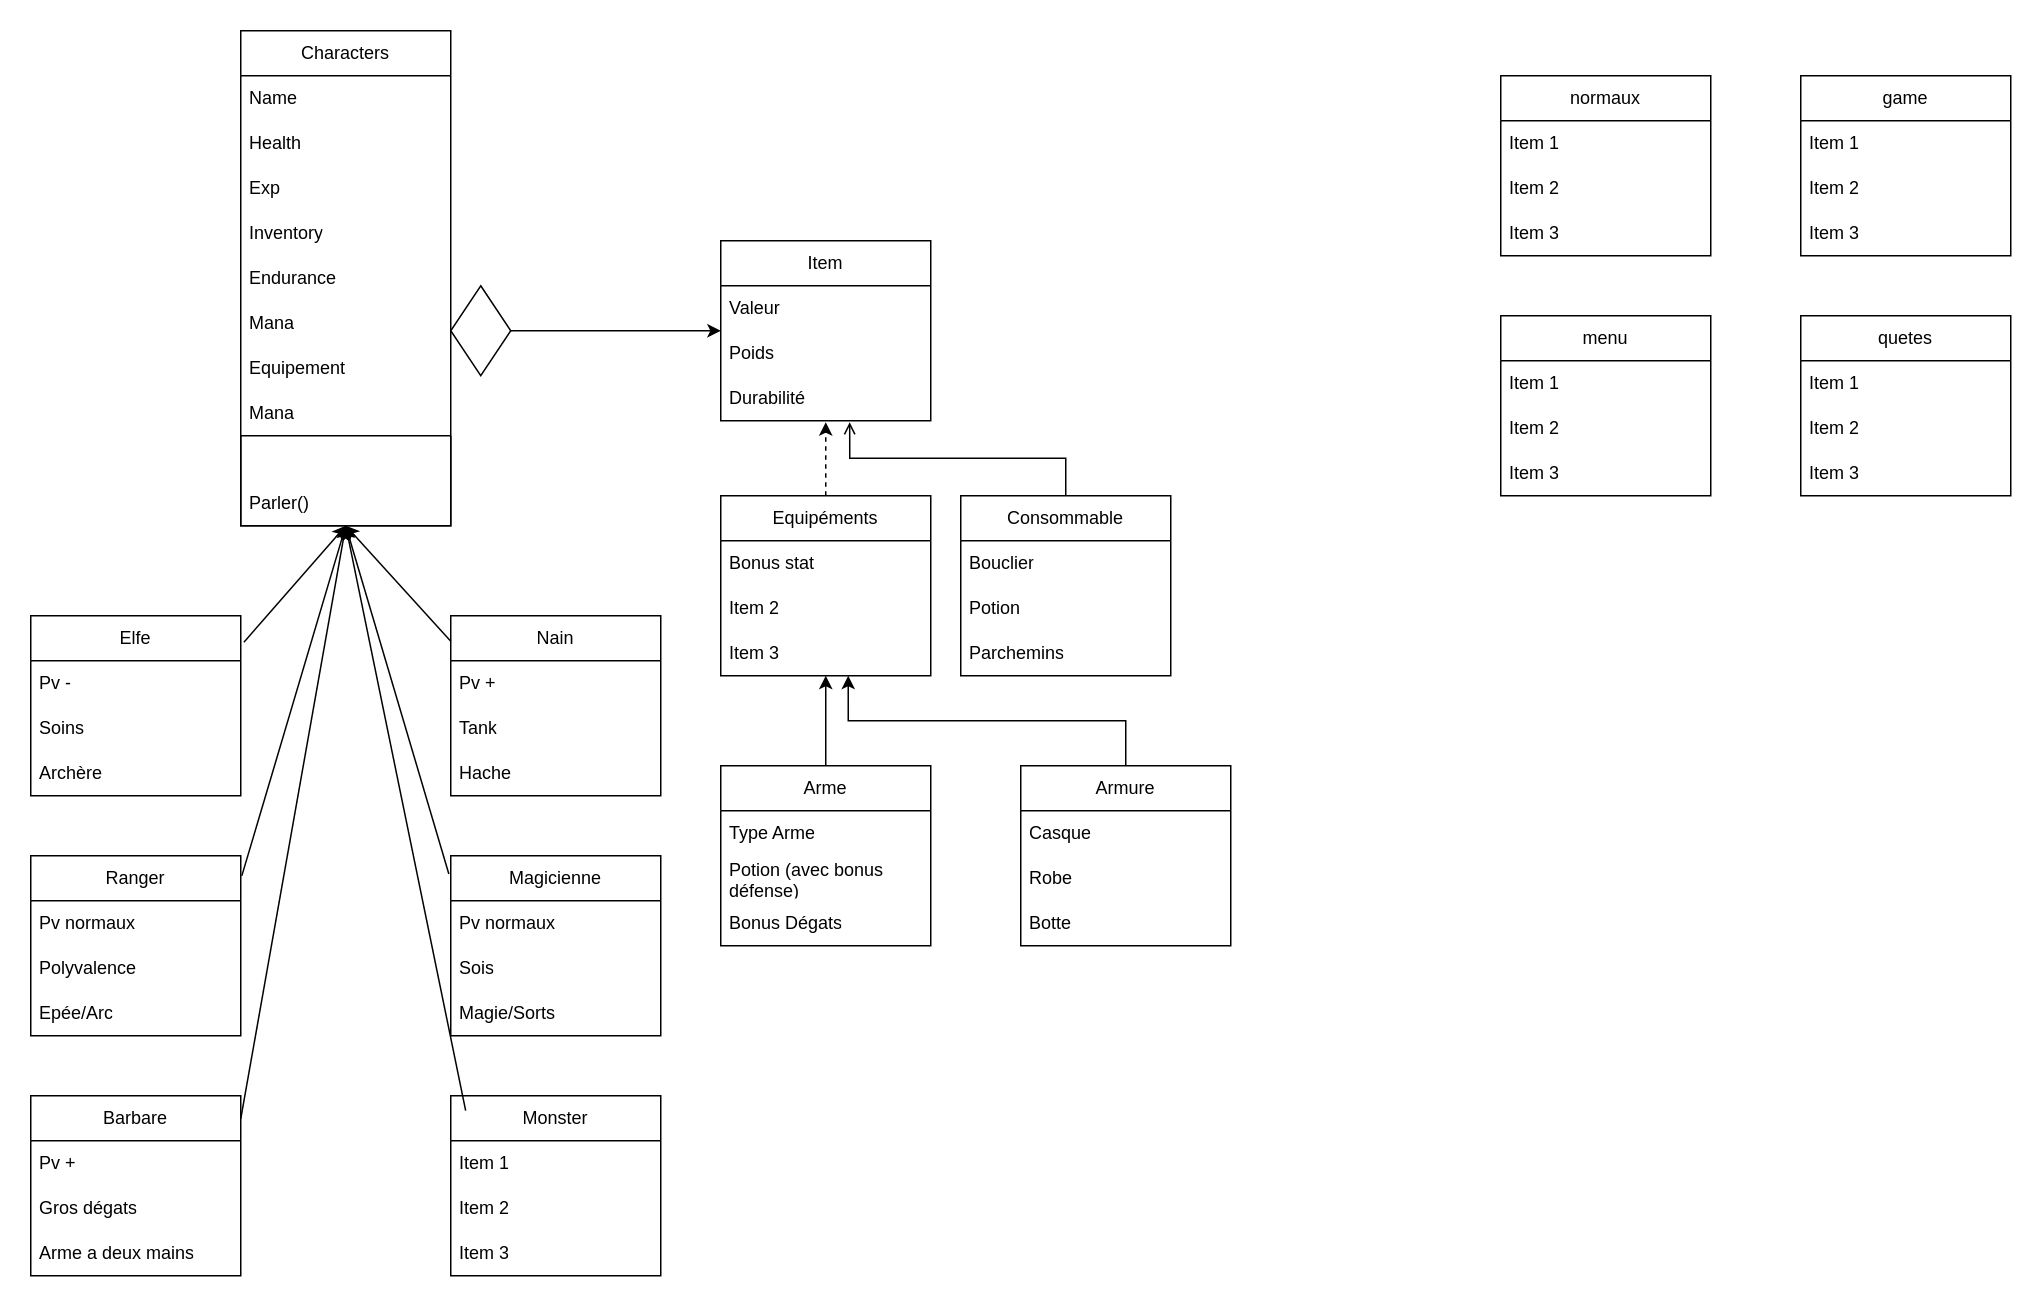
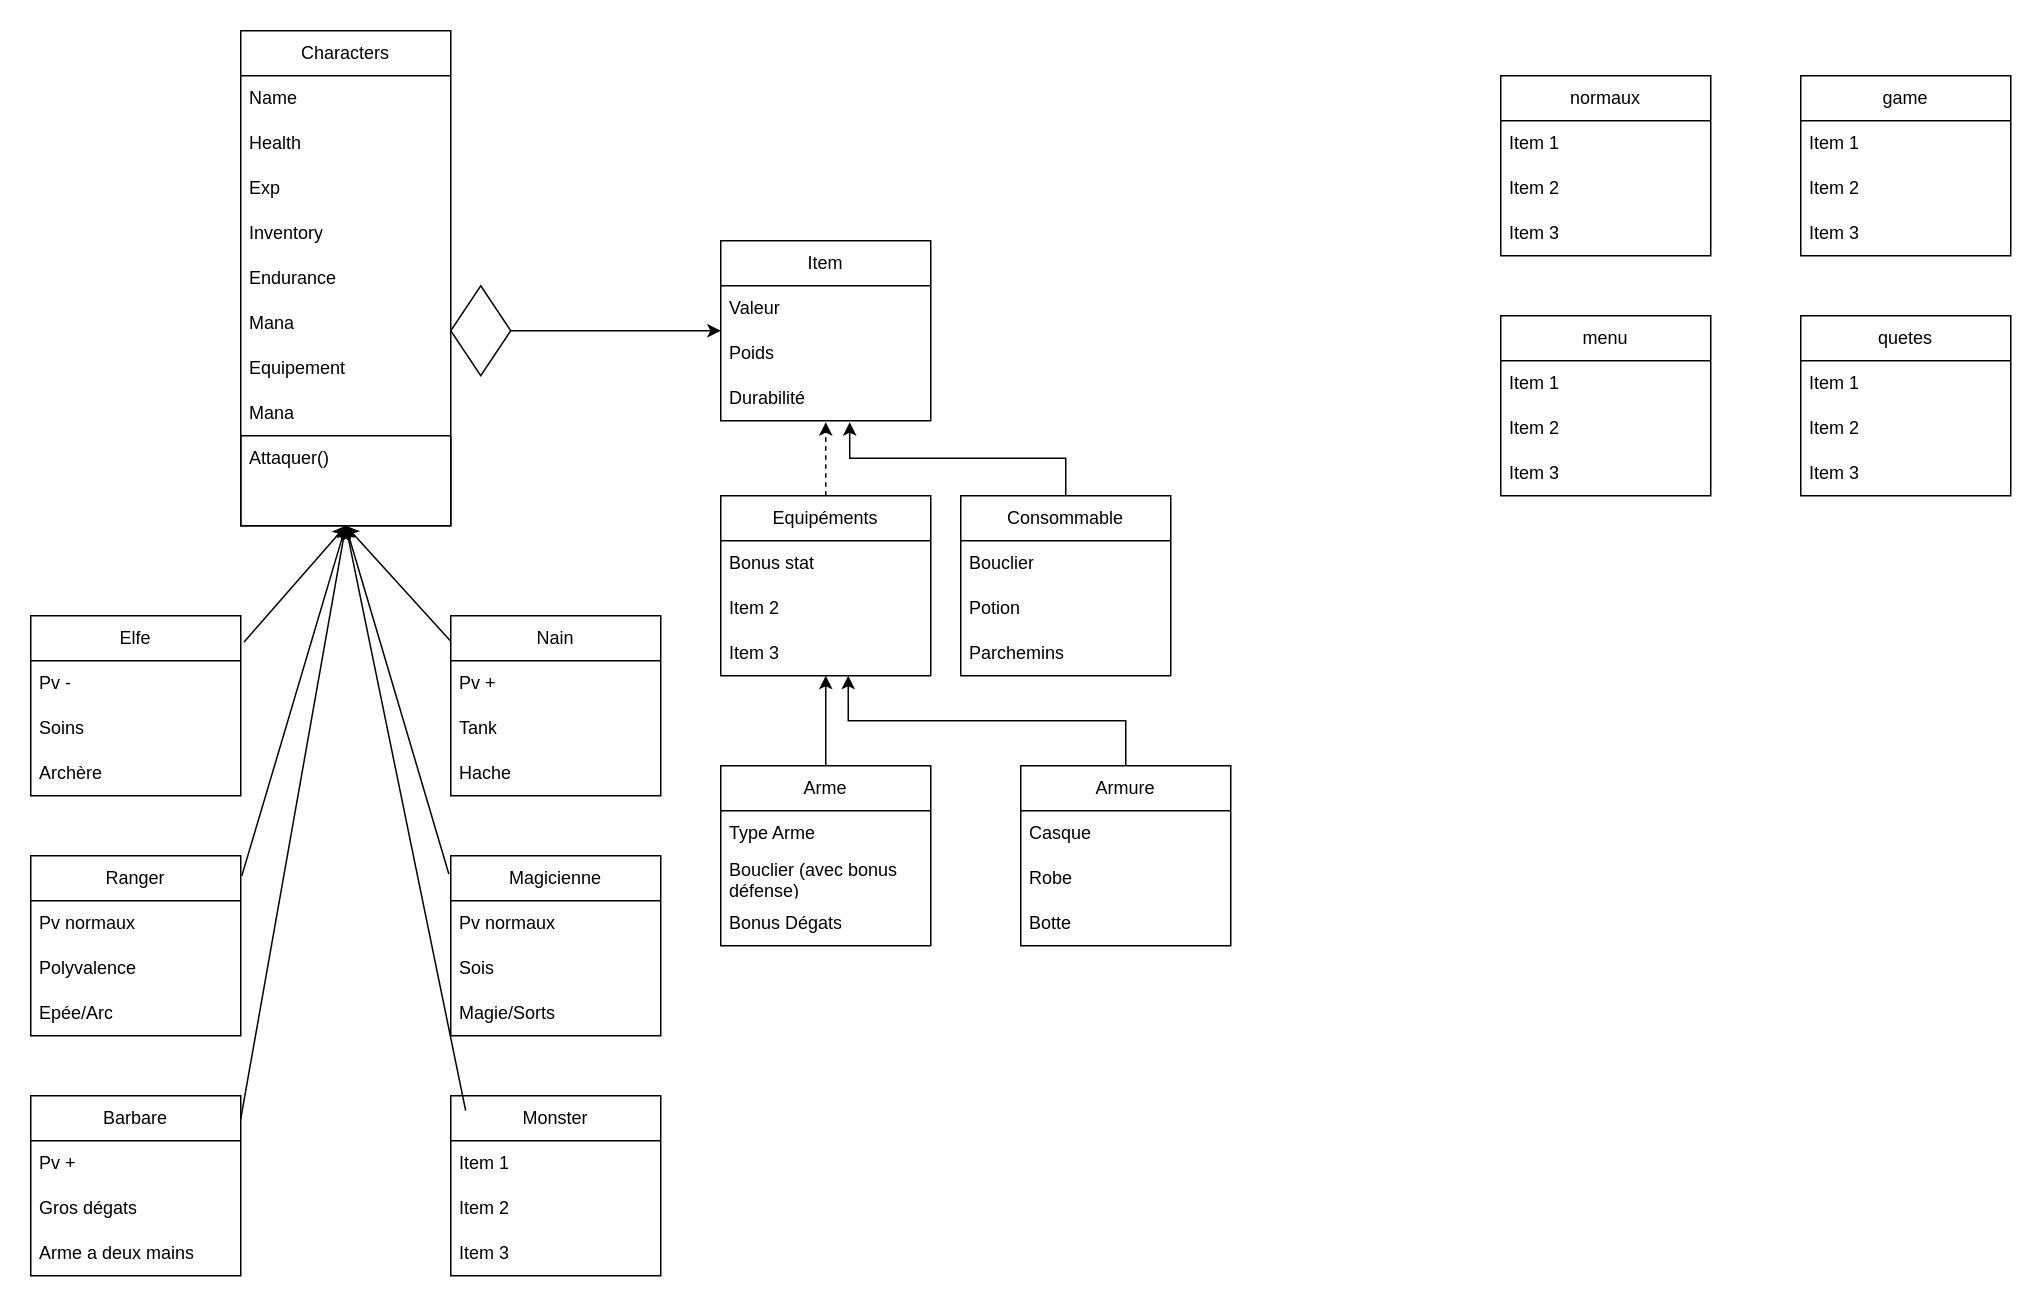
edge "Consommable" -> "Durabilité": arrowhead open -> classic
node "Attaquer()": added
node "Parler()": removed
node "Potion (avec bonus défense)": label "Potion (avec bonus défense)" -> "Bouclier (avec bonus défense)"
